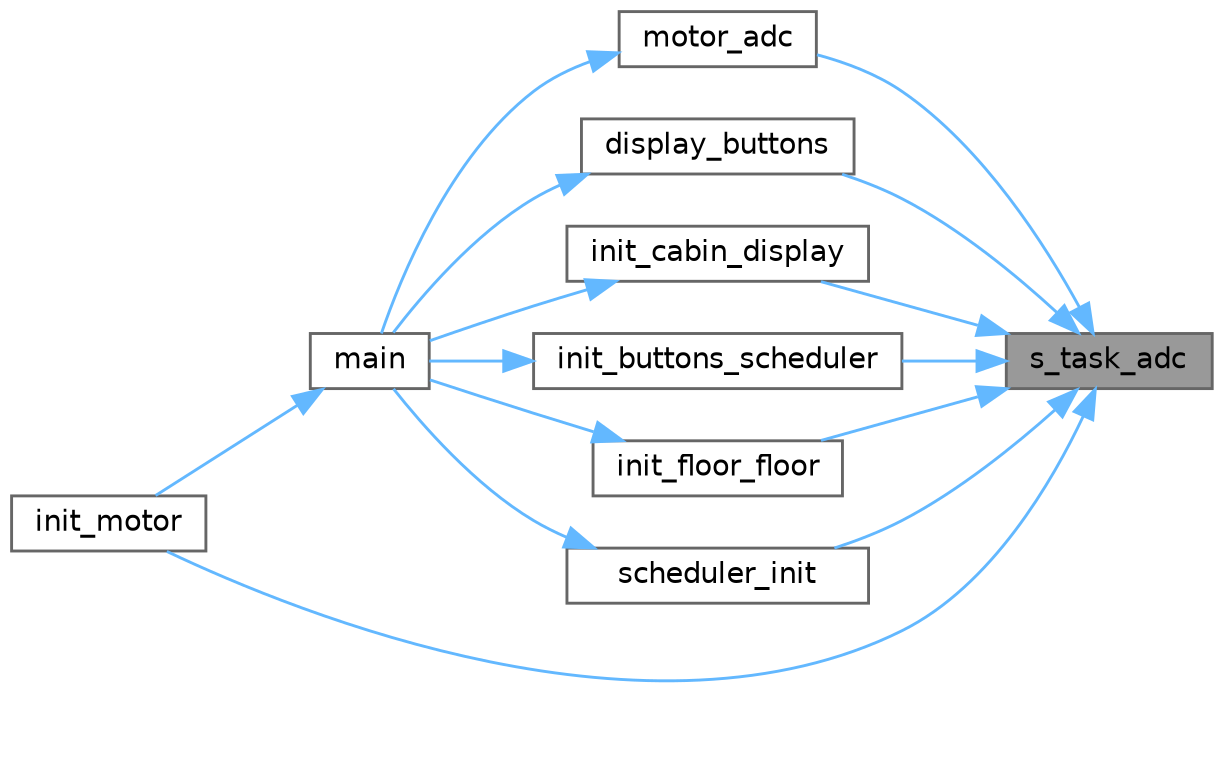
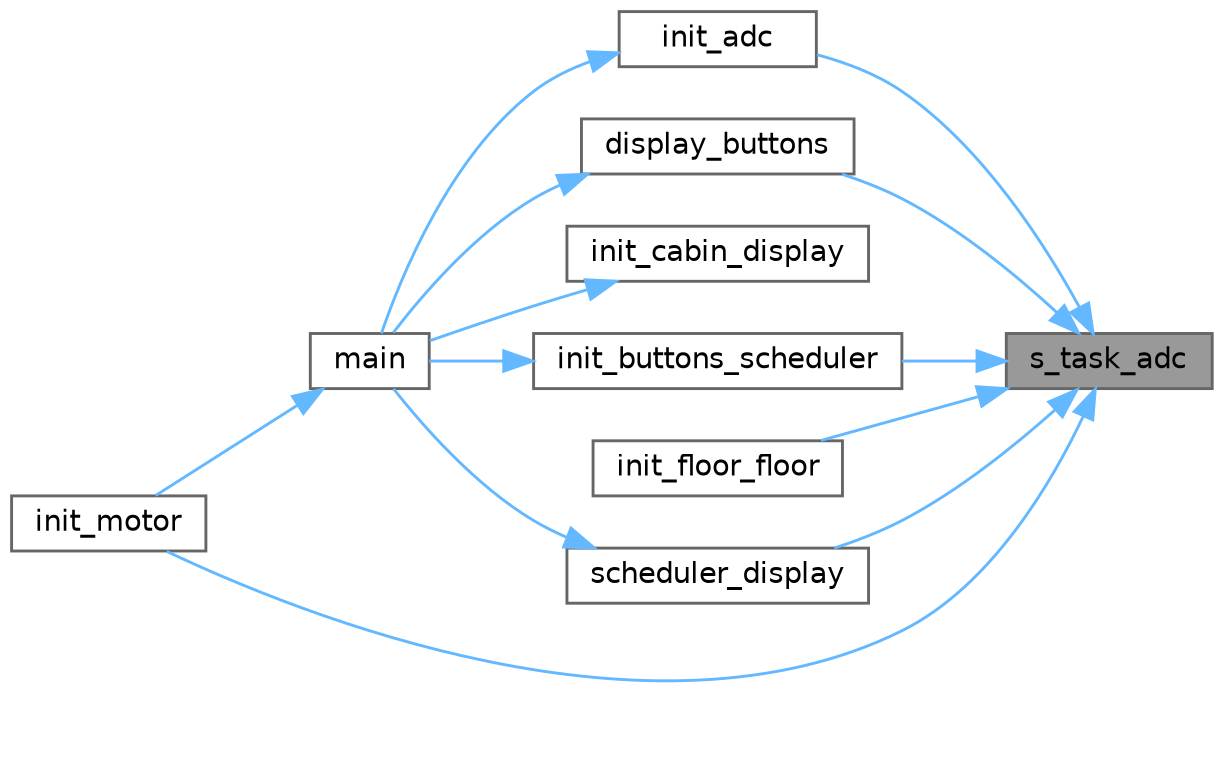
node "motor_adc": label "motor_adc" -> "init_adc"
edge "init_cabin_display" -> "s_task_adc": removed
edge "main" -> "init_floor_floor": removed
node "scheduler_init": label "scheduler_init" -> "scheduler_display"
